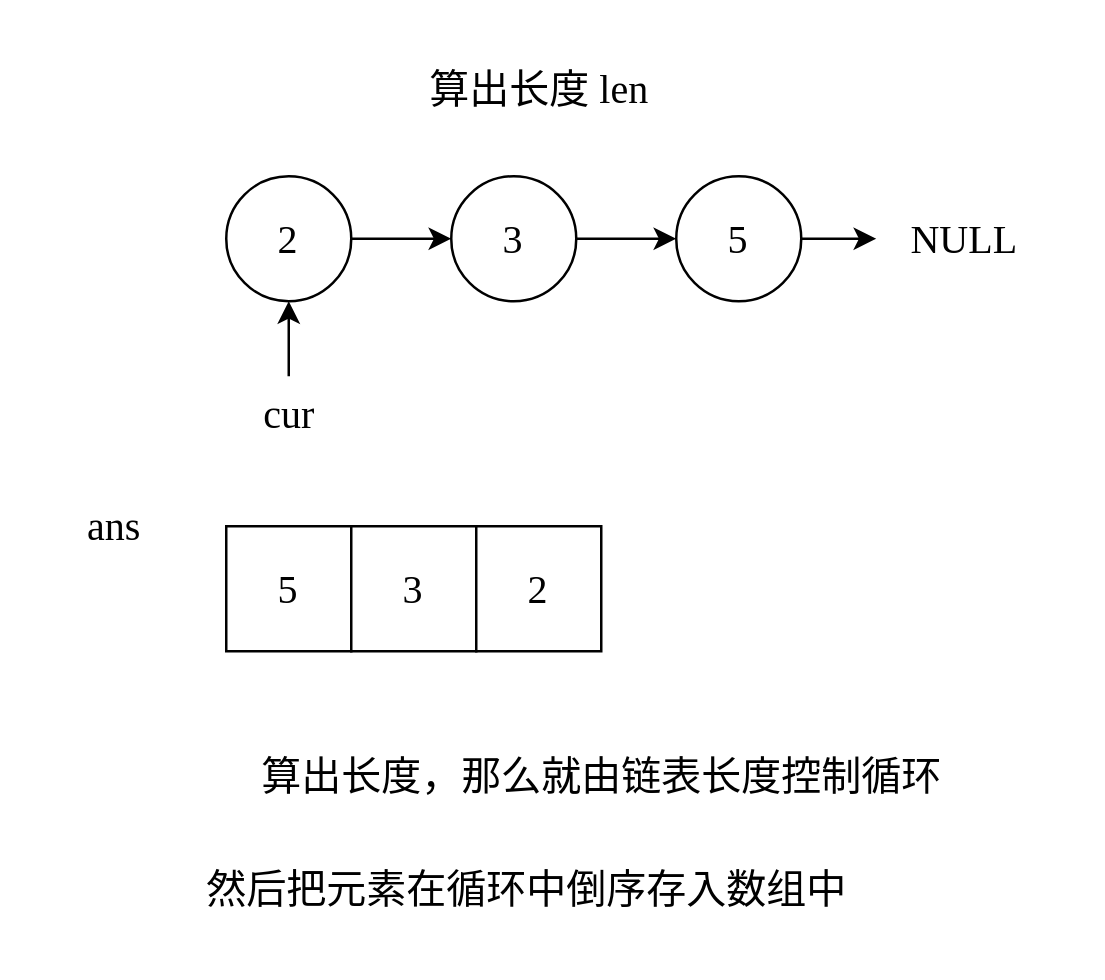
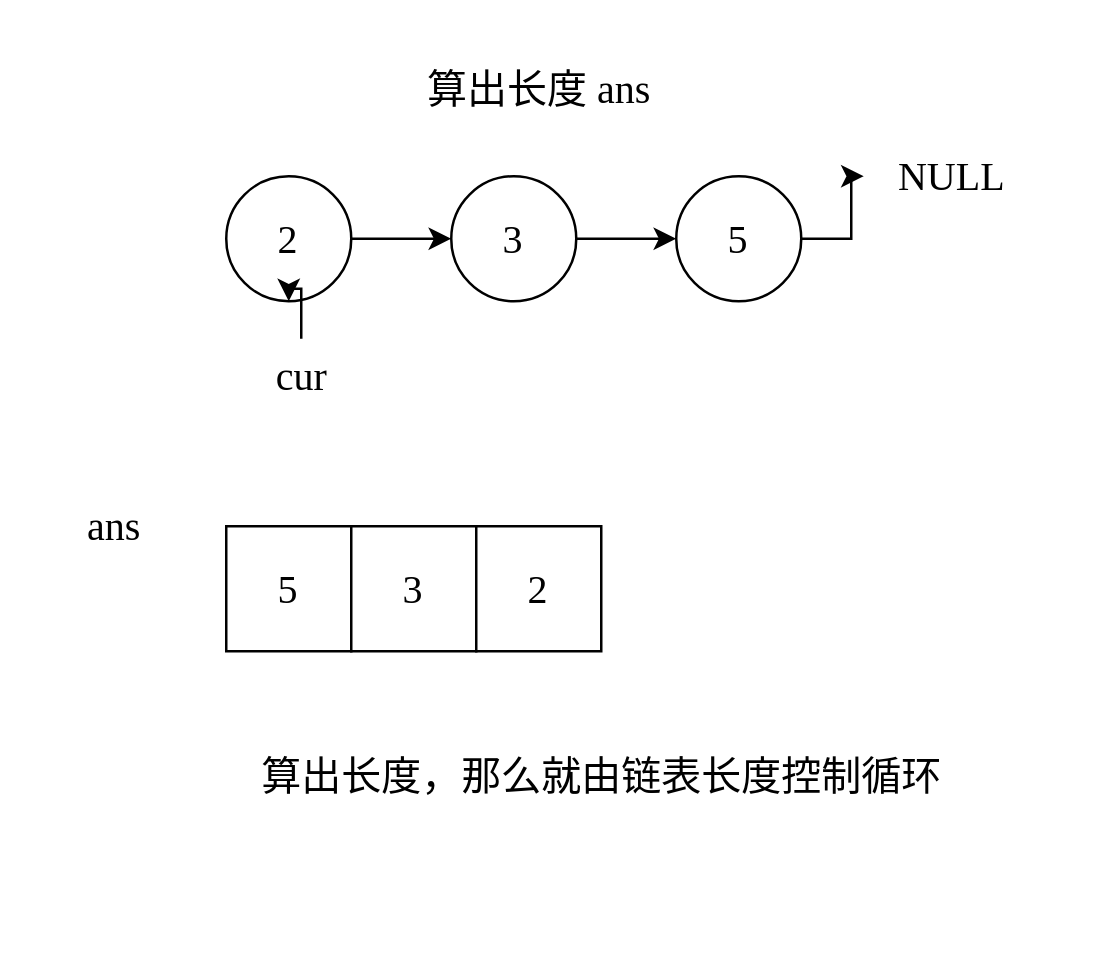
node "算出长度 len": label "算出长度 len" -> "算出长度 ans"
node "NULL": moved (964, 239) -> (951, 176)
node "cur": moved (289, 414) -> (301, 376)
node "然后把元素在循环中倒序存入数组中": removed
